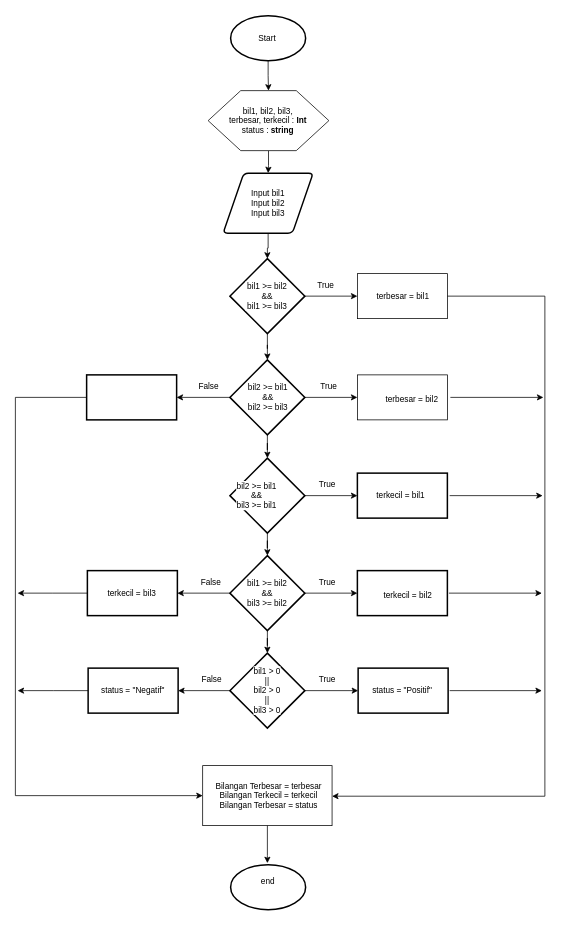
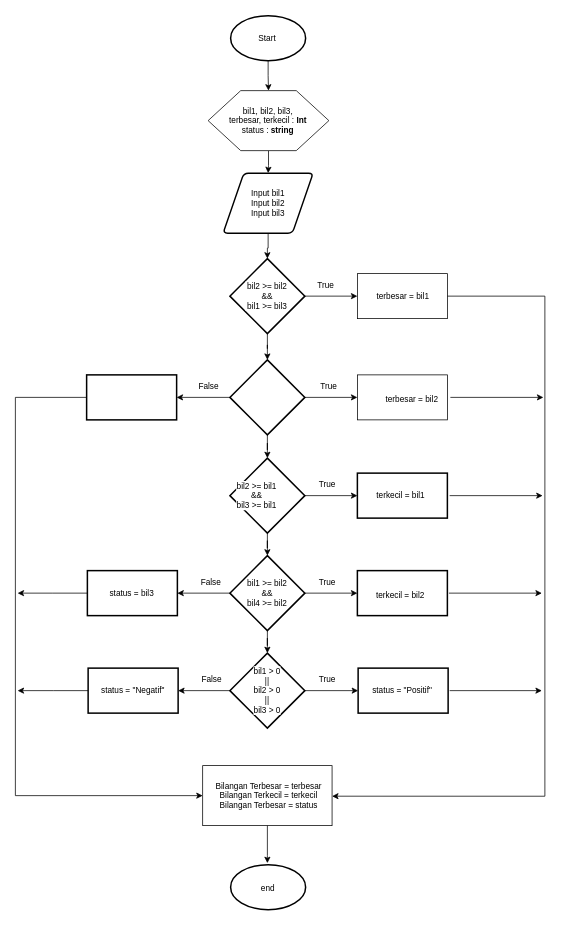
node "bil1 >= bil2 && bil1 >= bil3": label "bil1 >= bil2 && bil1 >= bil3" -> "bil2 >= bil2 && bil1 >= bil3"
node "bil2 >= bil1 && bil2 >= bil3": removed
node "terkecil = bil3": label "terkecil = bil3" -> "status = bil3"
node "bil1 >= bil2 && bil3 >= bil2": label "bil1 >= bil2 && bil3 >= bil2" -> "bil1 >= bil2 && bil4 >= bil2"
node "terkecil = bil2": moved (408, 595) -> (401, 595)
node "end": moved (268, 881) -> (268, 888)
